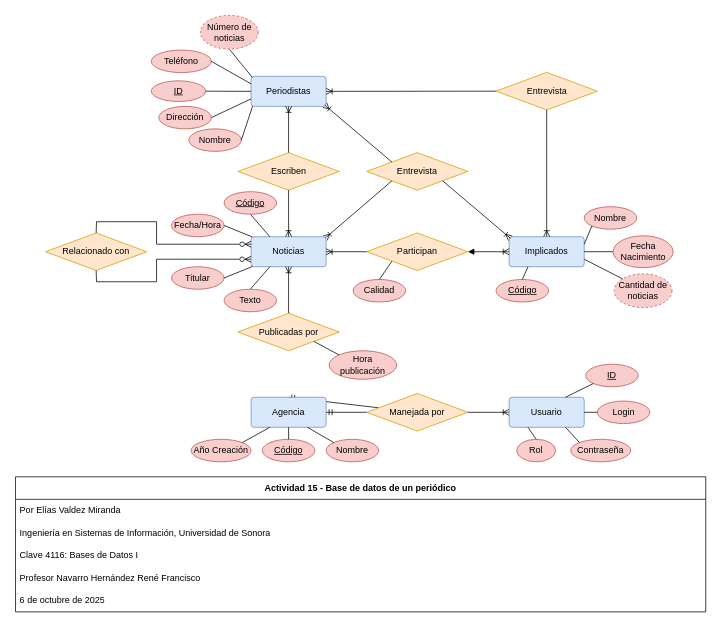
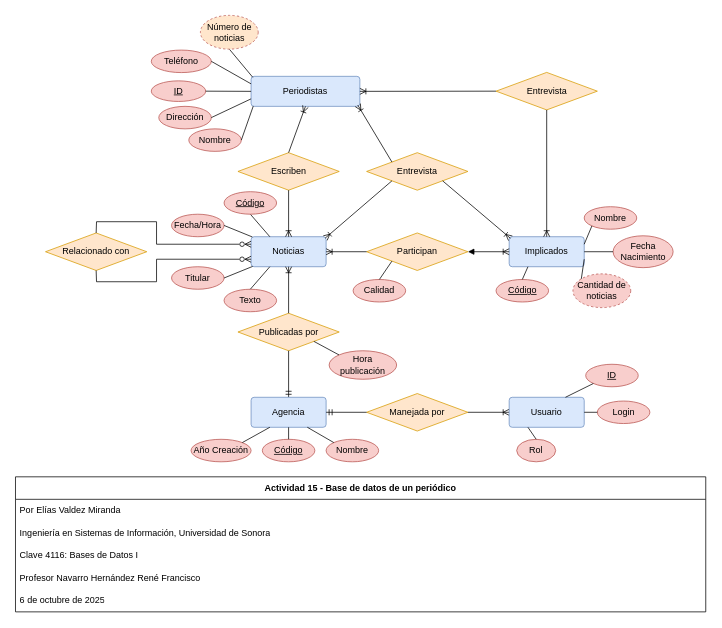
node "Número de noticias": fillcolor #f8cecc -> #ffe6cc
node "Periodistas": size 75x30 -> 109x30
node "Cantidad de noticias": moved (643, 291) -> (602, 291)
edge "Manejada por" -> "Agencia": now "Publicadas por" -> "Agencia"
edge "Usuario" -- "Contraseña": removed
node "Contraseña": removed
